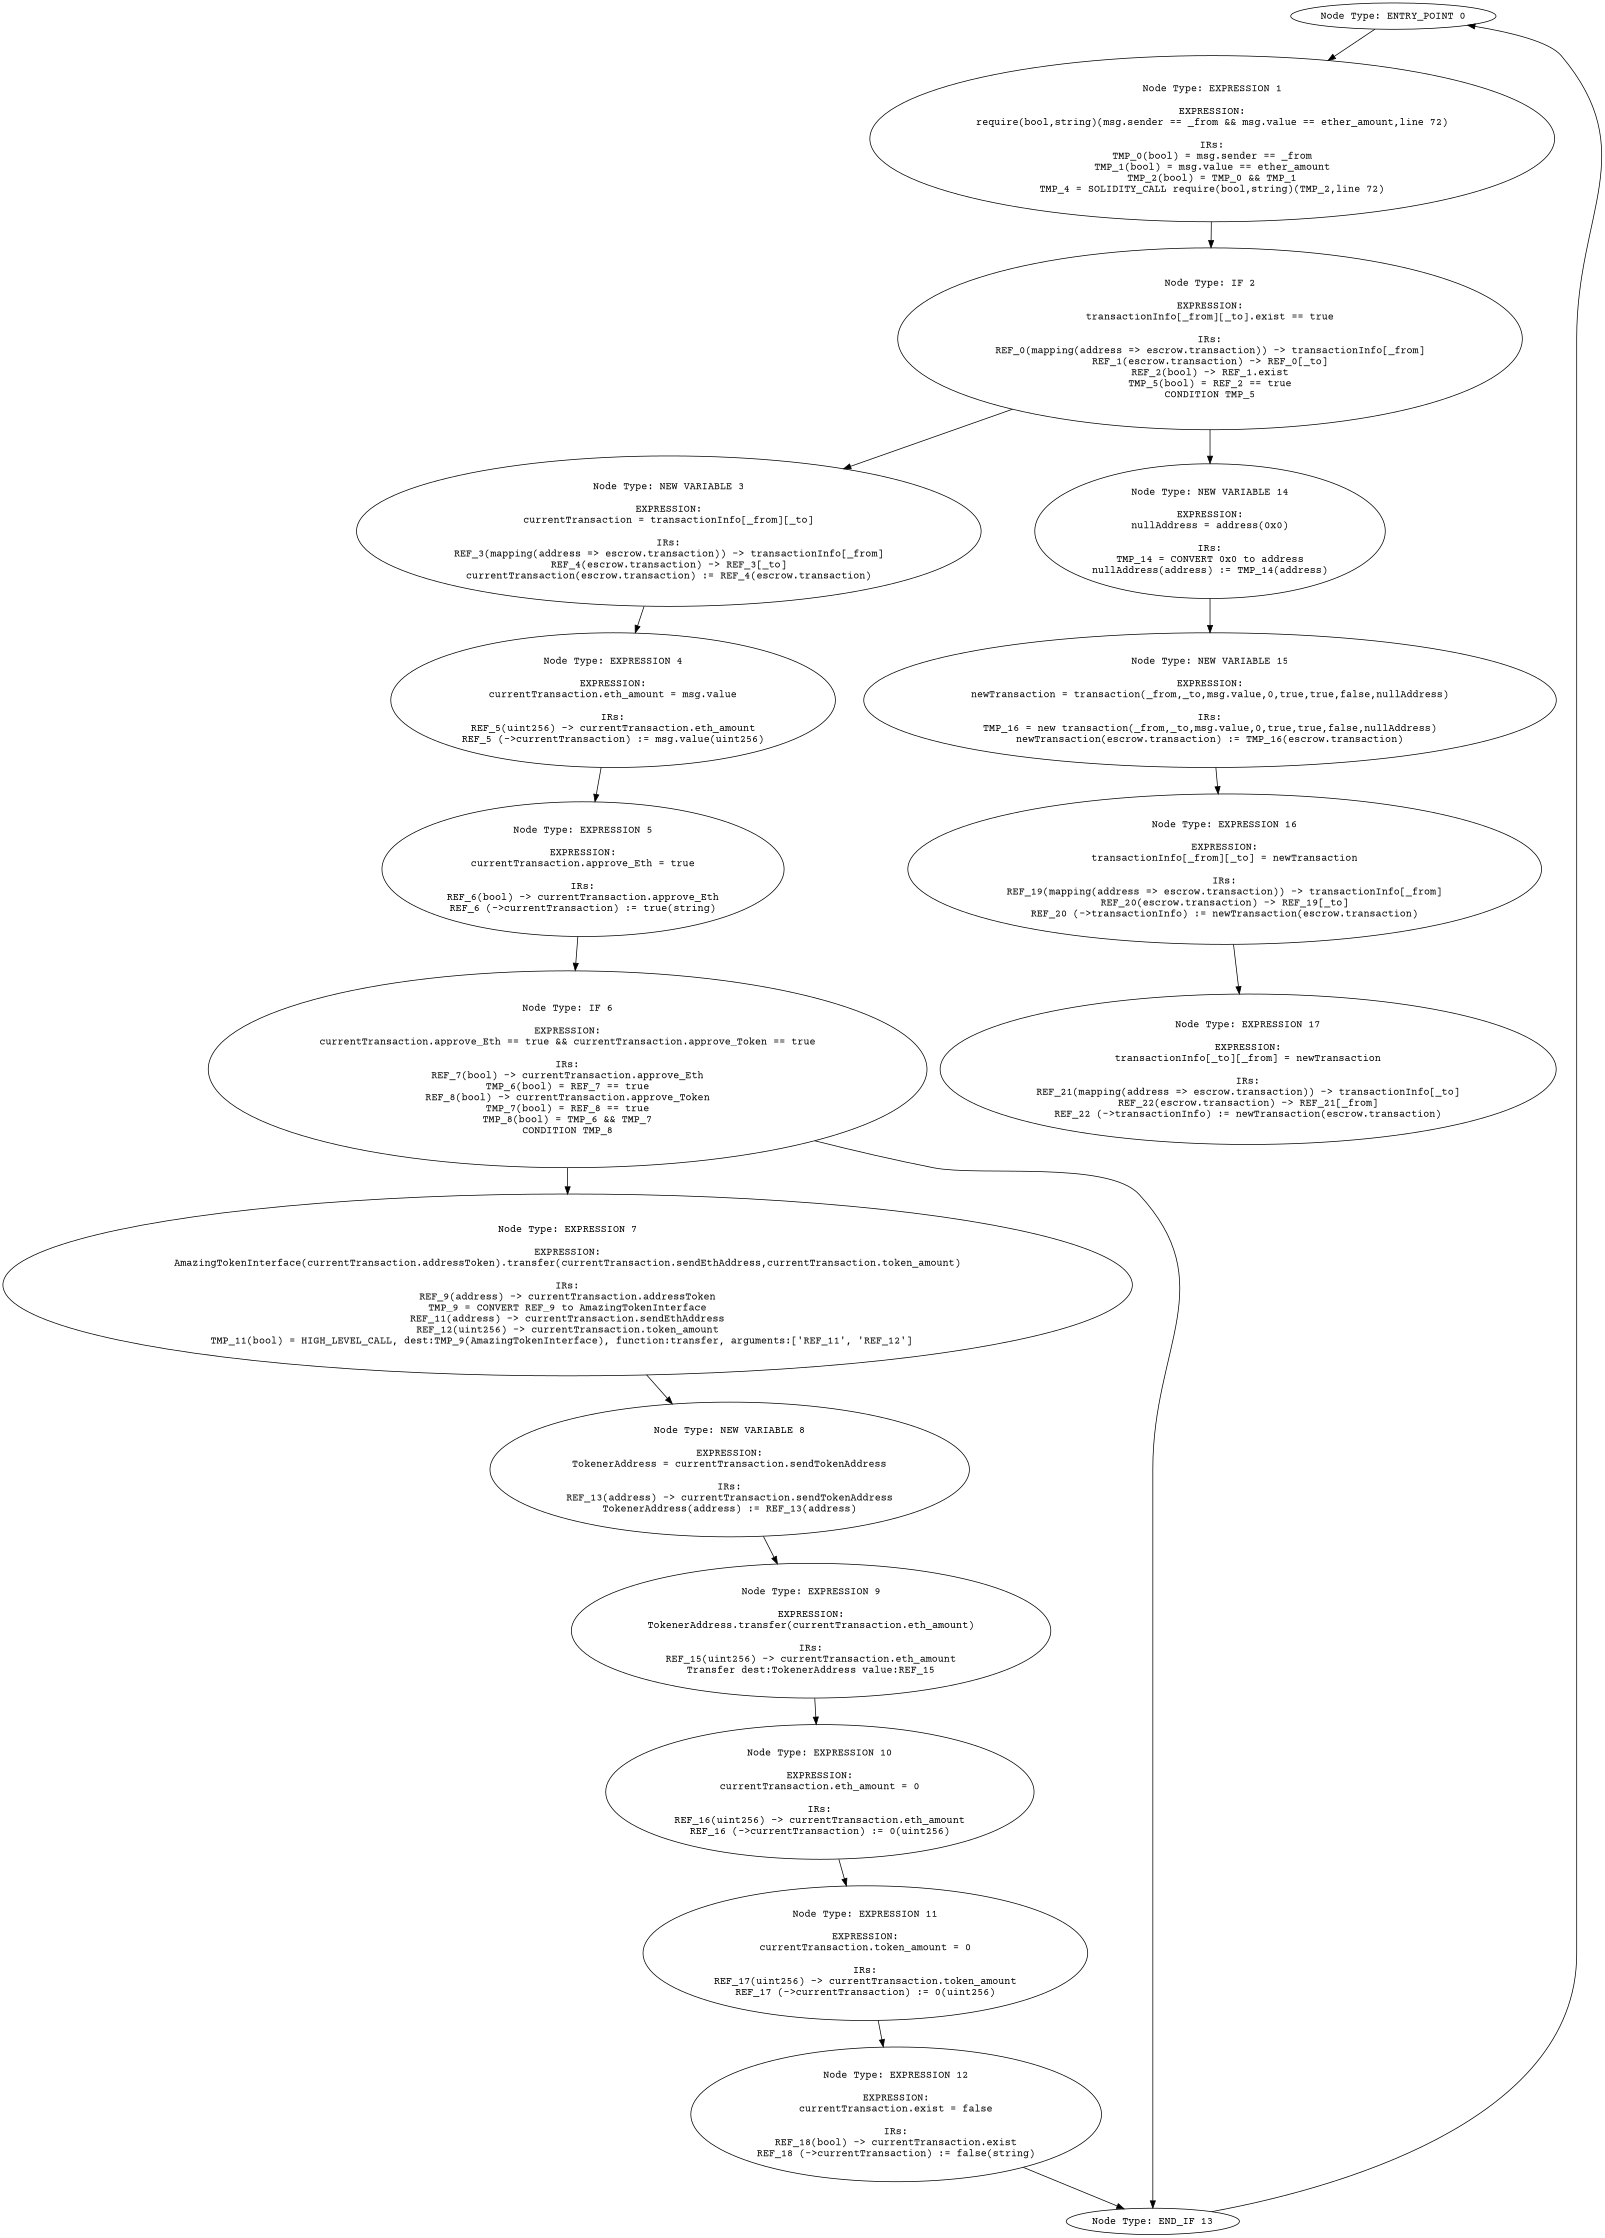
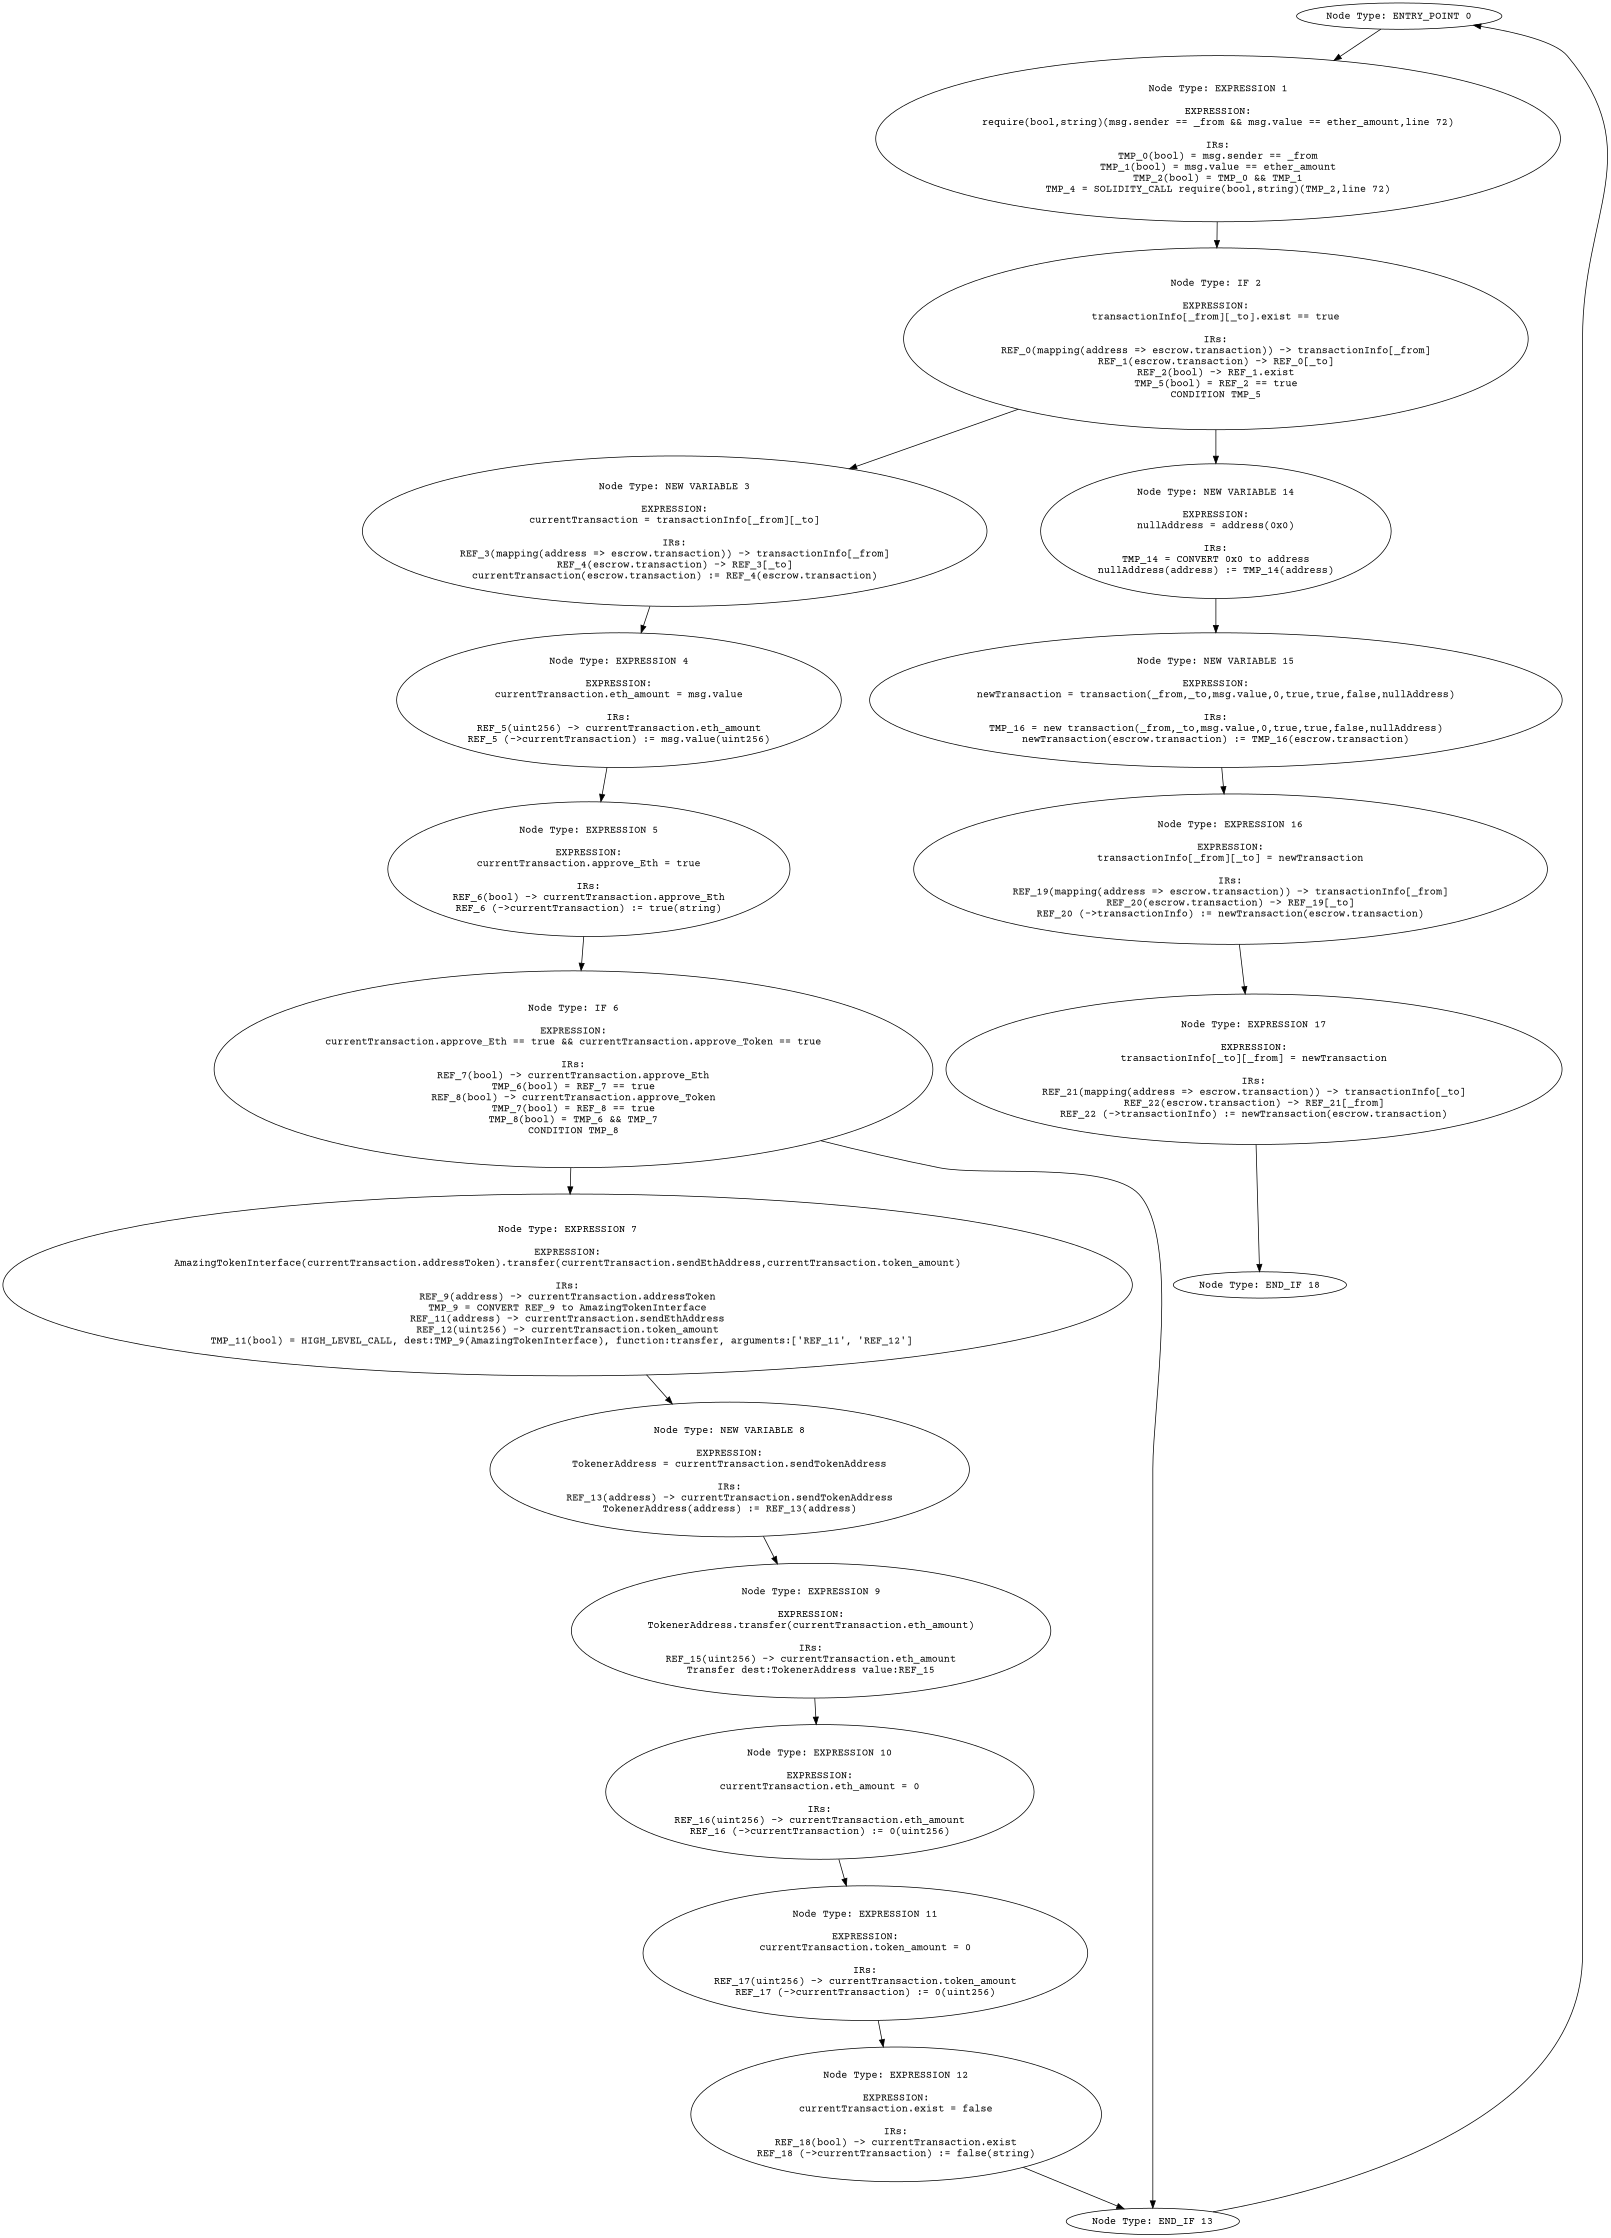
node "Node Type: END_IF 18": added
